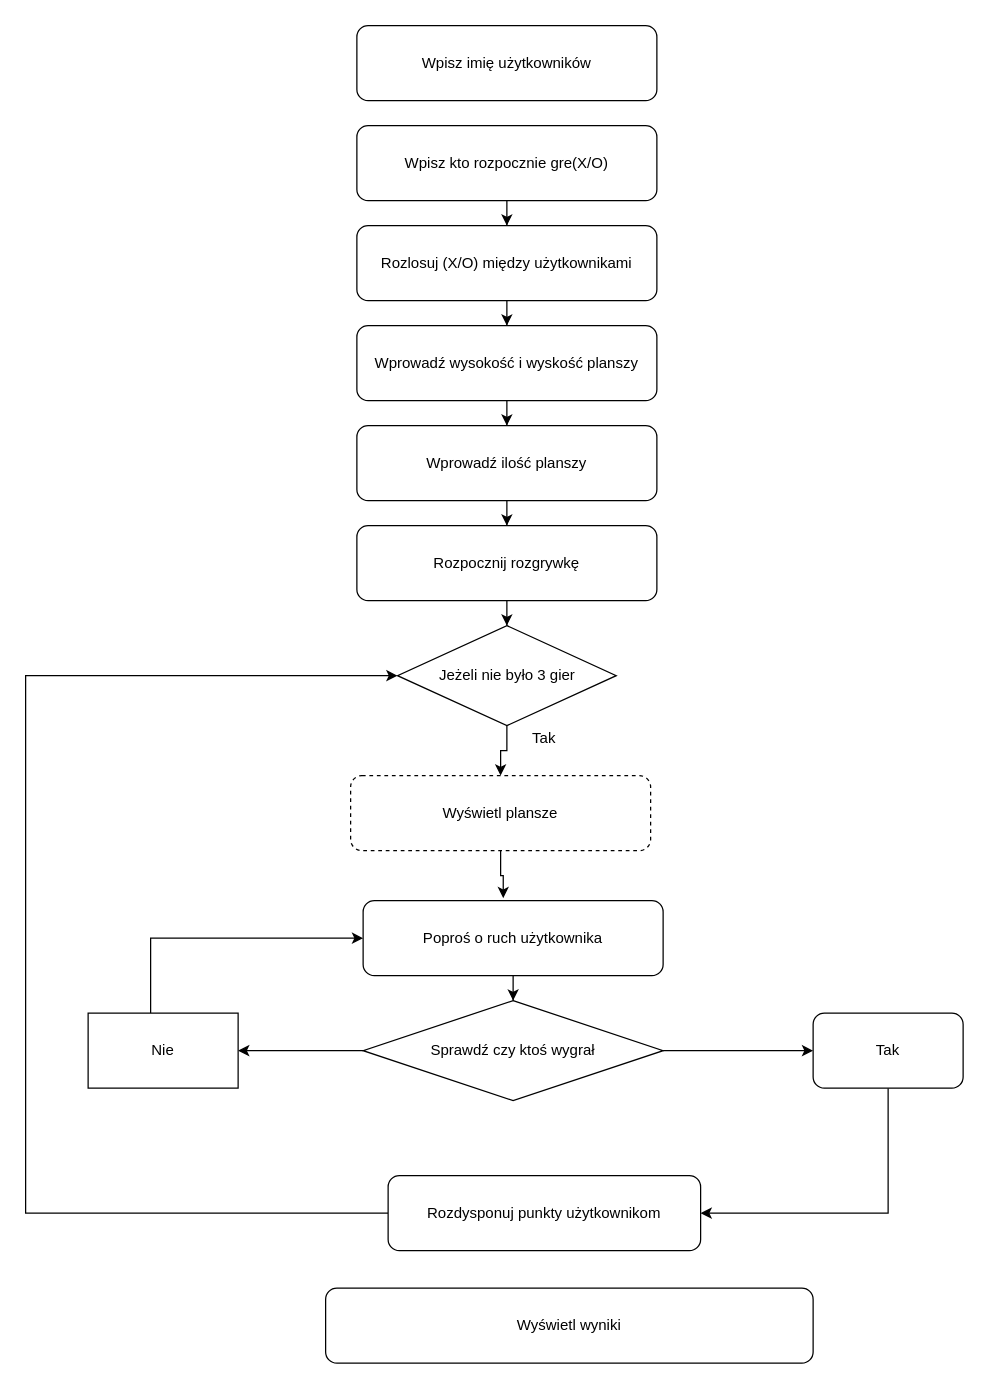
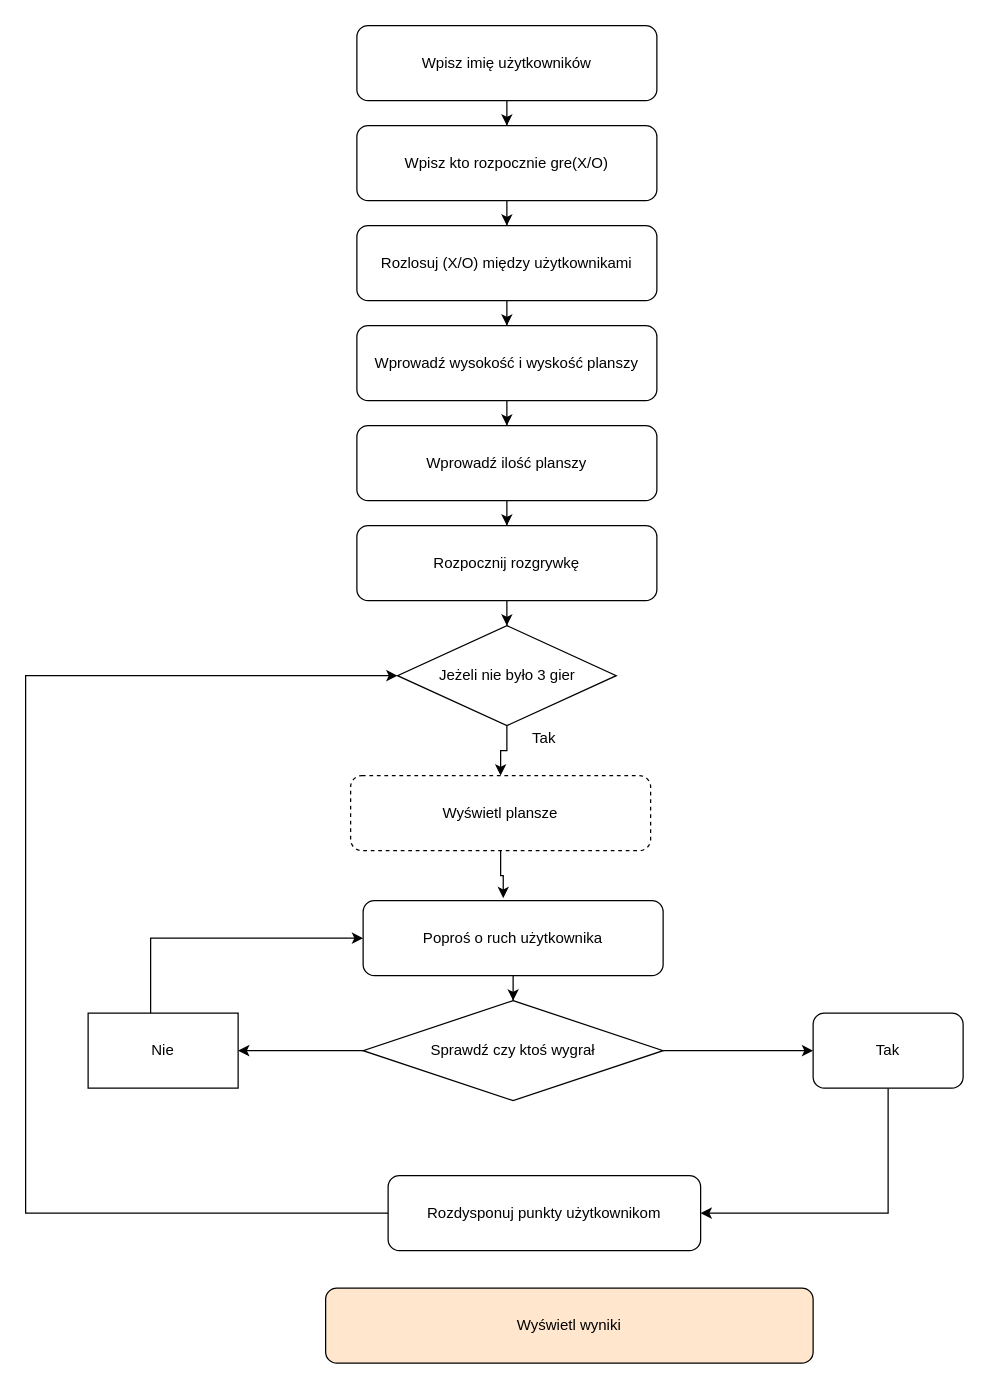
edge "Wpisz imię użytkowników" -> "Wpisz kto rozpocznie gre(X/O)": added
node "Wyświetl wyniki": fillcolor #ffffff -> #ffe6cc
